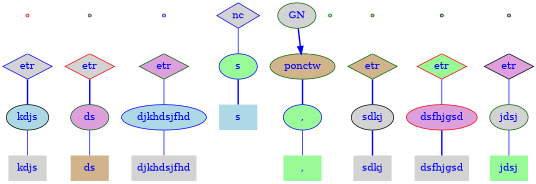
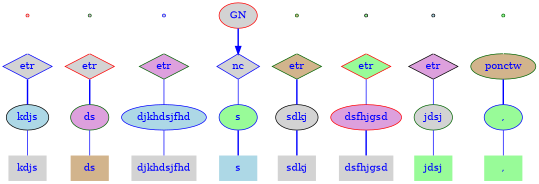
node "GN": color darkgreen -> red
edge "GN" -> "ponctw": now "GN" -> "nc"
